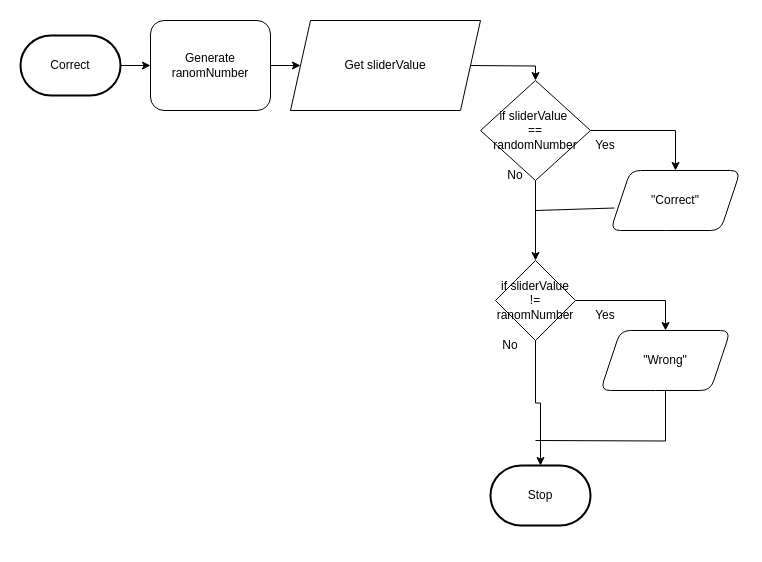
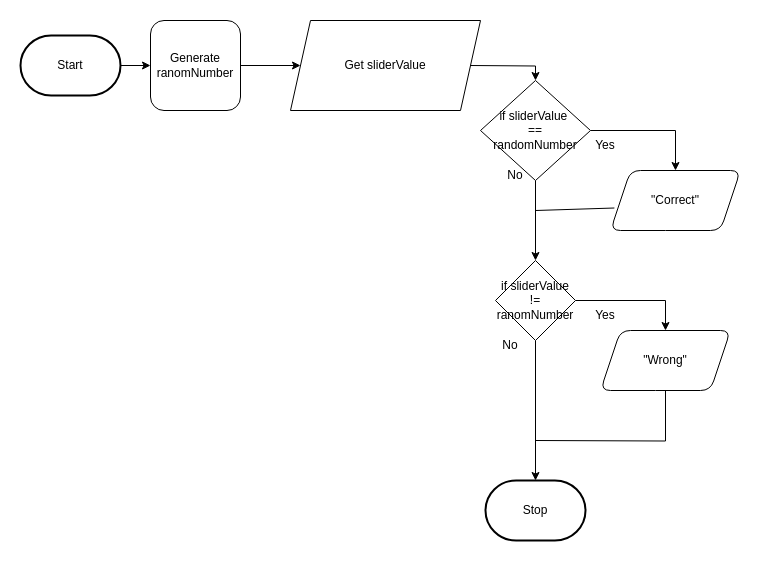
node "Correct": label "Correct" -> "Start"
node "Generate ranomNumber": size 120x90 -> 90x90
node "Stop": moved (541, 496) -> (536, 511)
